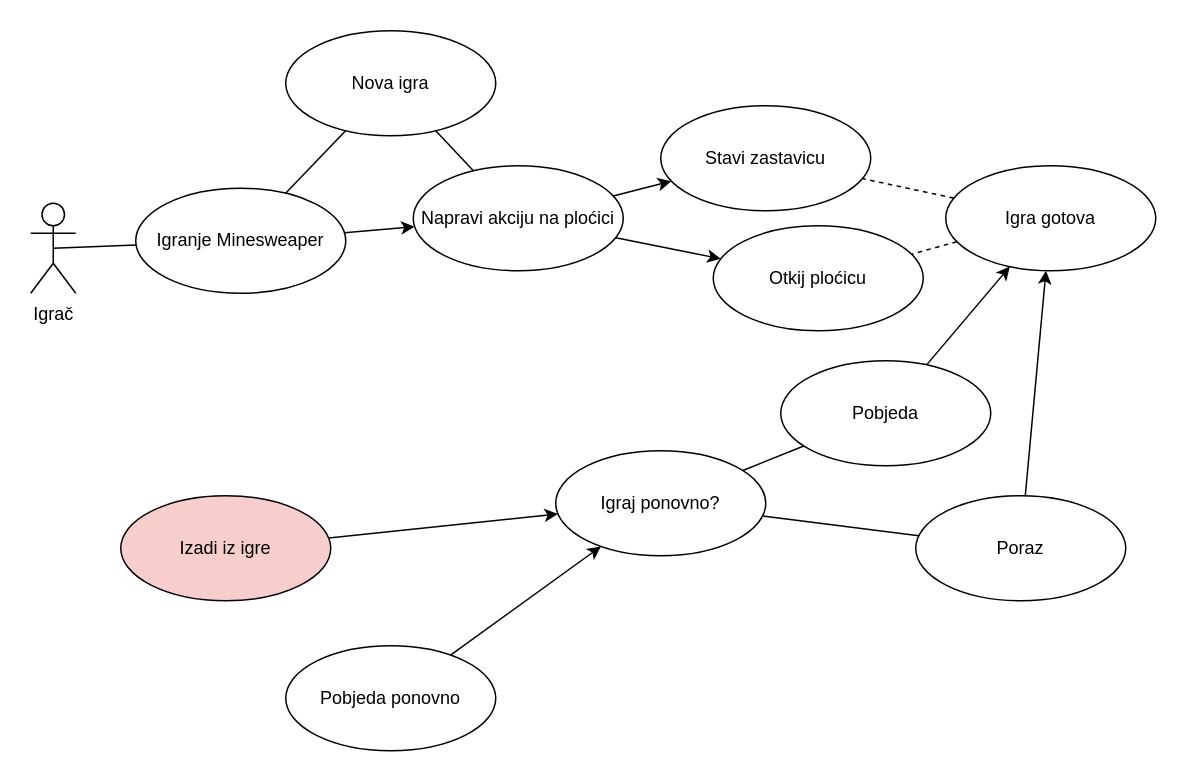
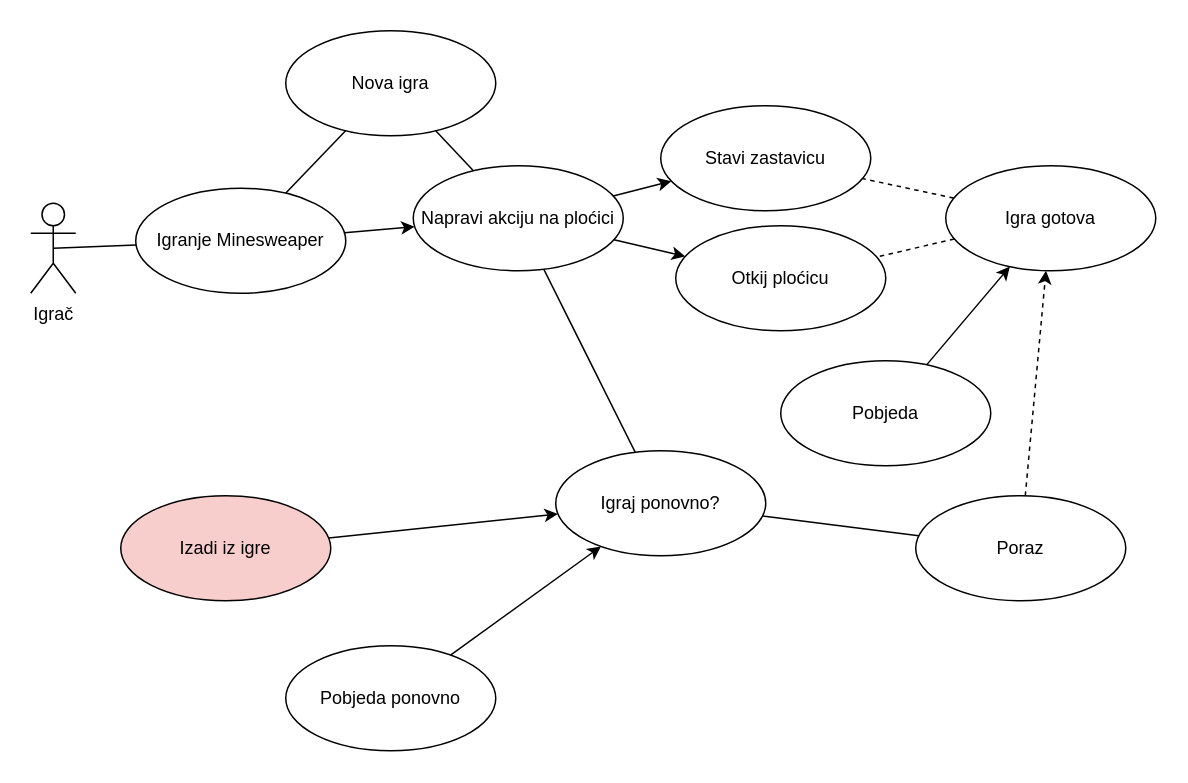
node "Otkij ploćicu": moved (818, 278) -> (781, 278)
edge "Poraz" -> "Igra gotova": style solid -> dashed
edge "Pobjeda" -- "Igraj ponovno?": now "Napravi akciju na ploćici" -- "Igraj ponovno?"
